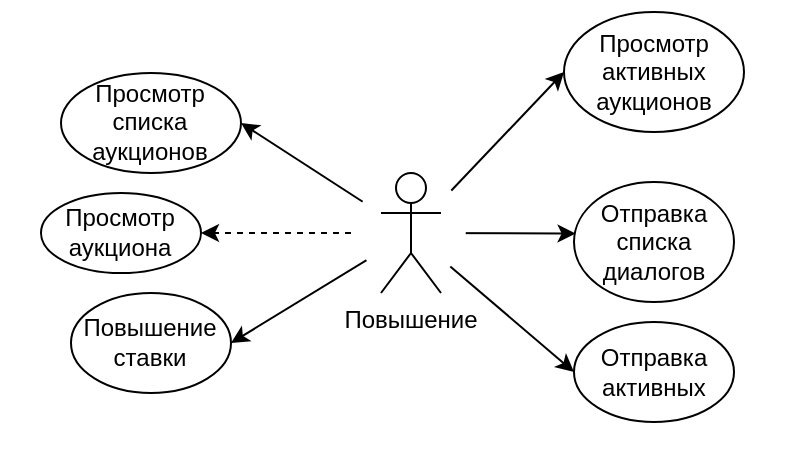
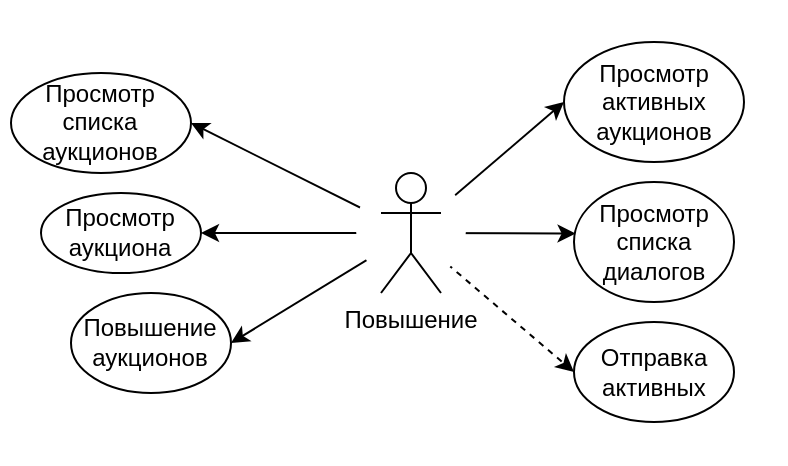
node "Просмотр активных аукционов": moved (654, 72) -> (654, 102)
node "Просмотр списка аукционов": moved (151, 123) -> (101, 123)
edge "Повышение" -> "Просмотр аукциона": style dashed -> solid
node "Отправка списка диалогов": label "Отправка списка диалогов" -> "Просмотр списка диалогов"
edge "Повышение" -> "Отправка активных": style solid -> dashed
node "Повышение ставки": label "Повышение ставки" -> "Повышение аукционов"
